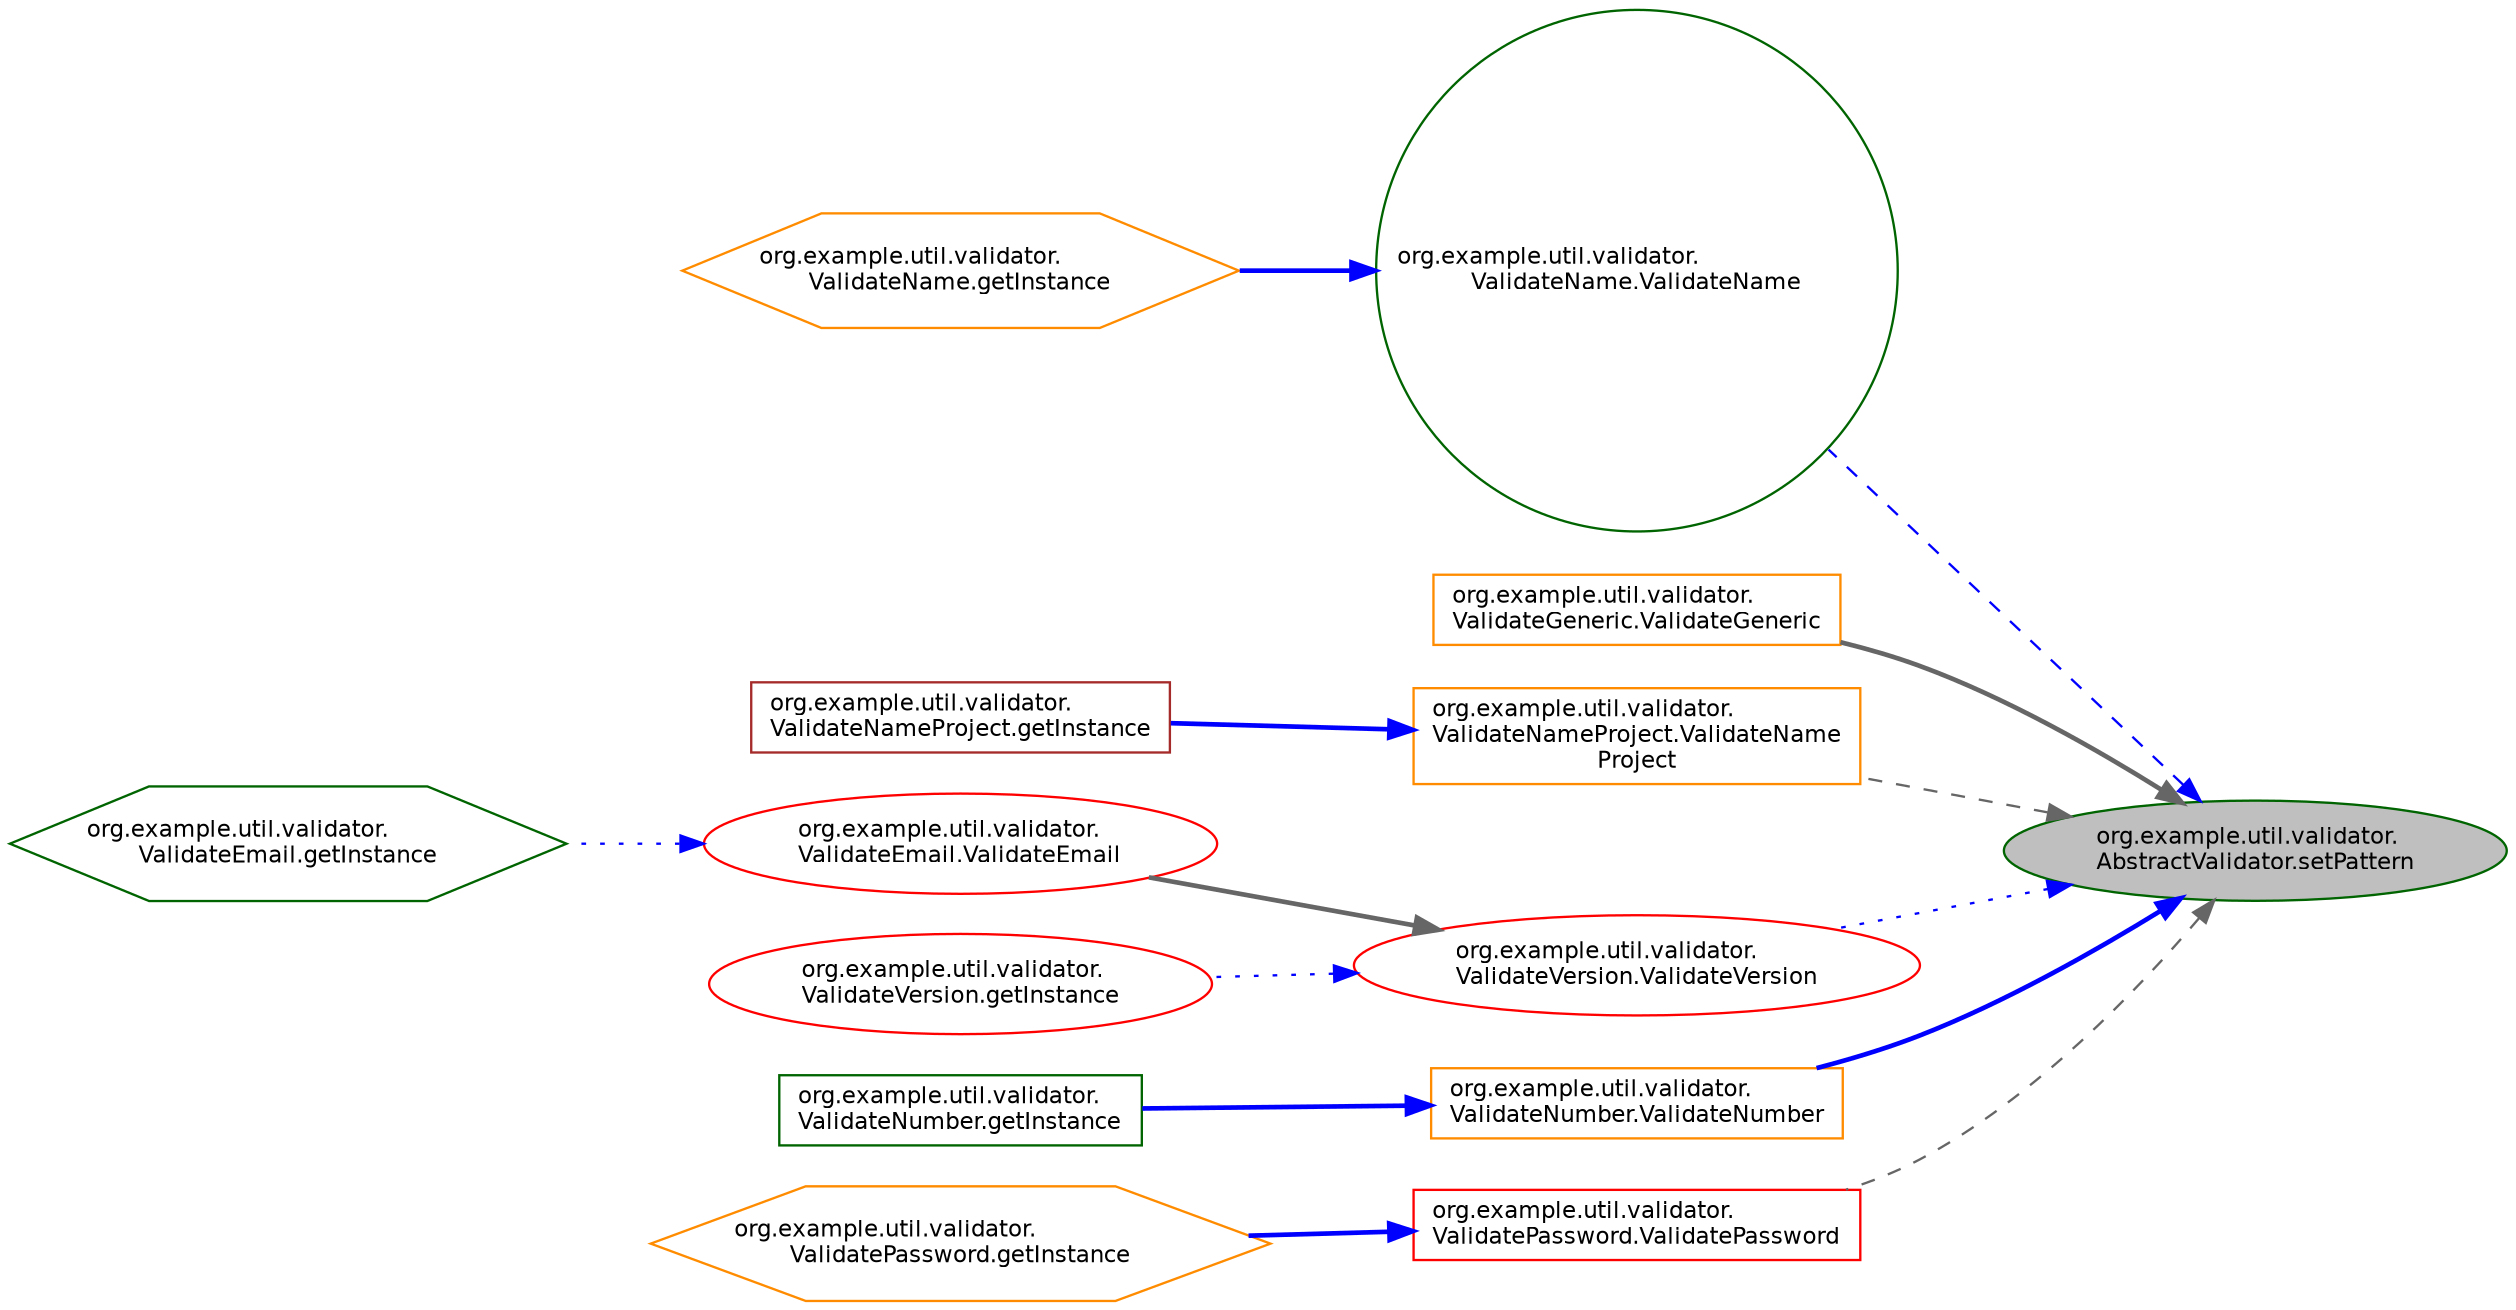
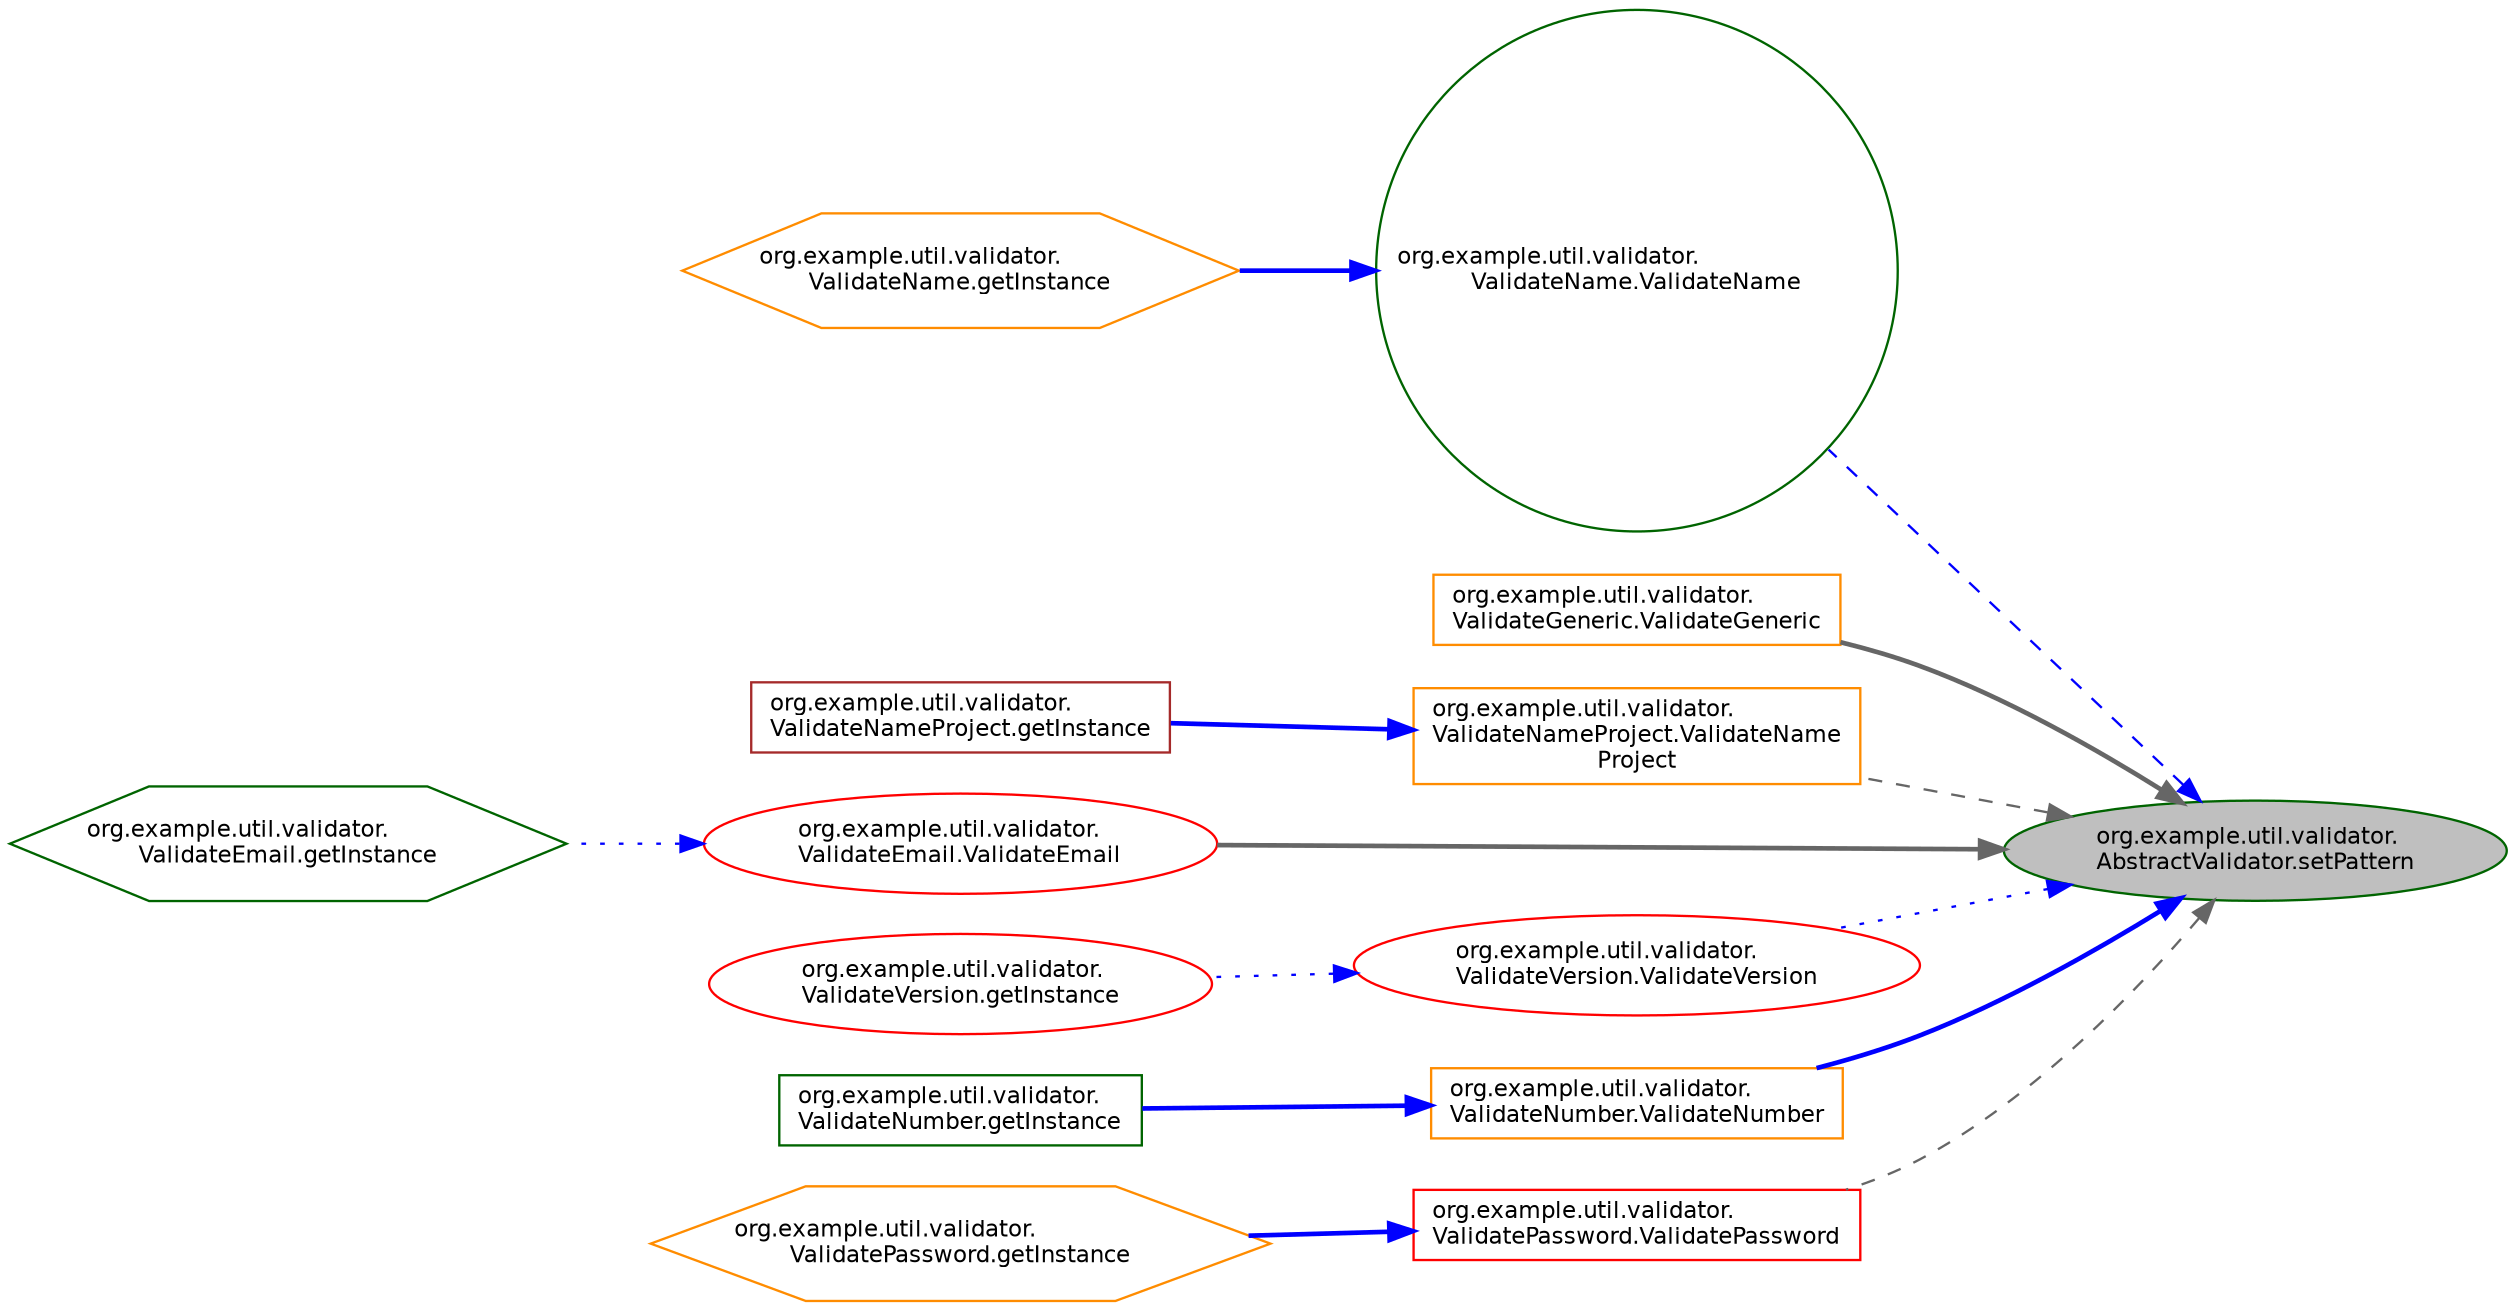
edge "org.example.util.validator. ValidateEmail.ValidateEmail" -> "org.example.util.validator. ValidateVersion.ValidateVersion": now "org.example.util.validator. ValidateEmail.ValidateEmail" -> "org.example.util.validator. AbstractValidator.setPattern"
